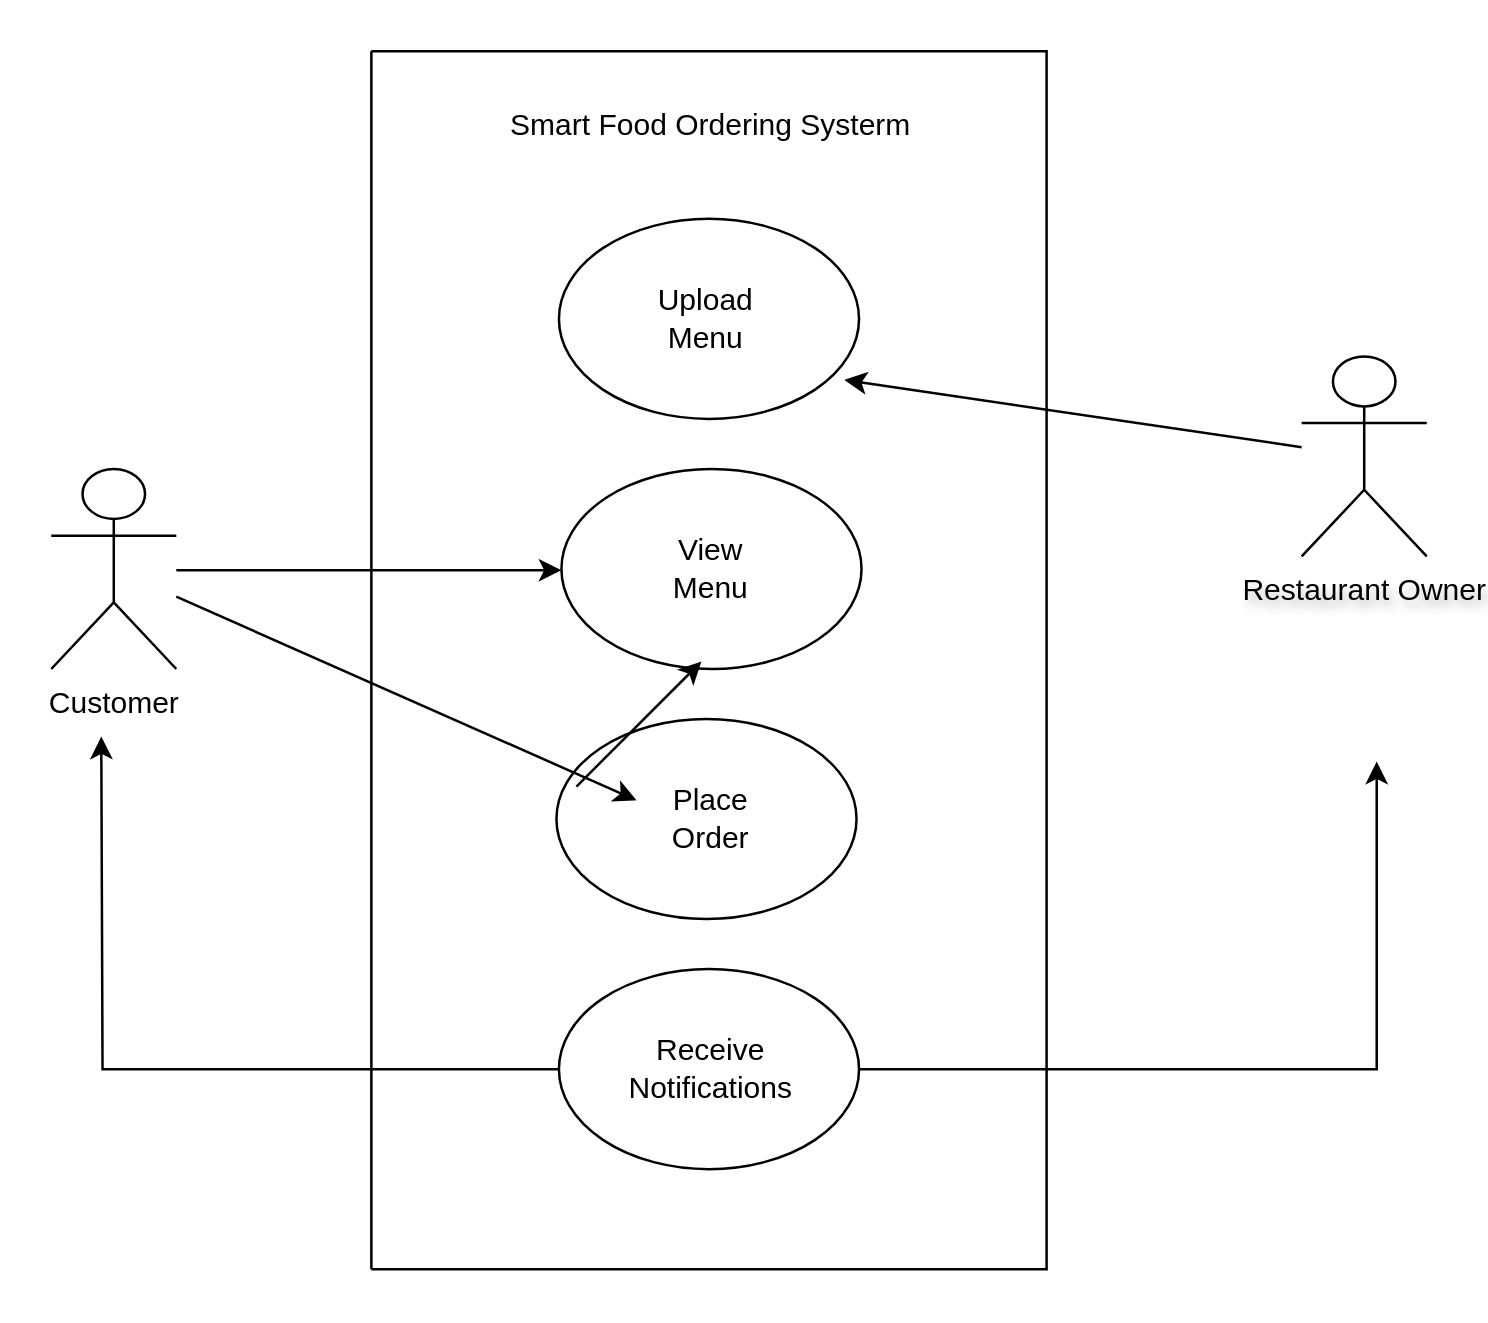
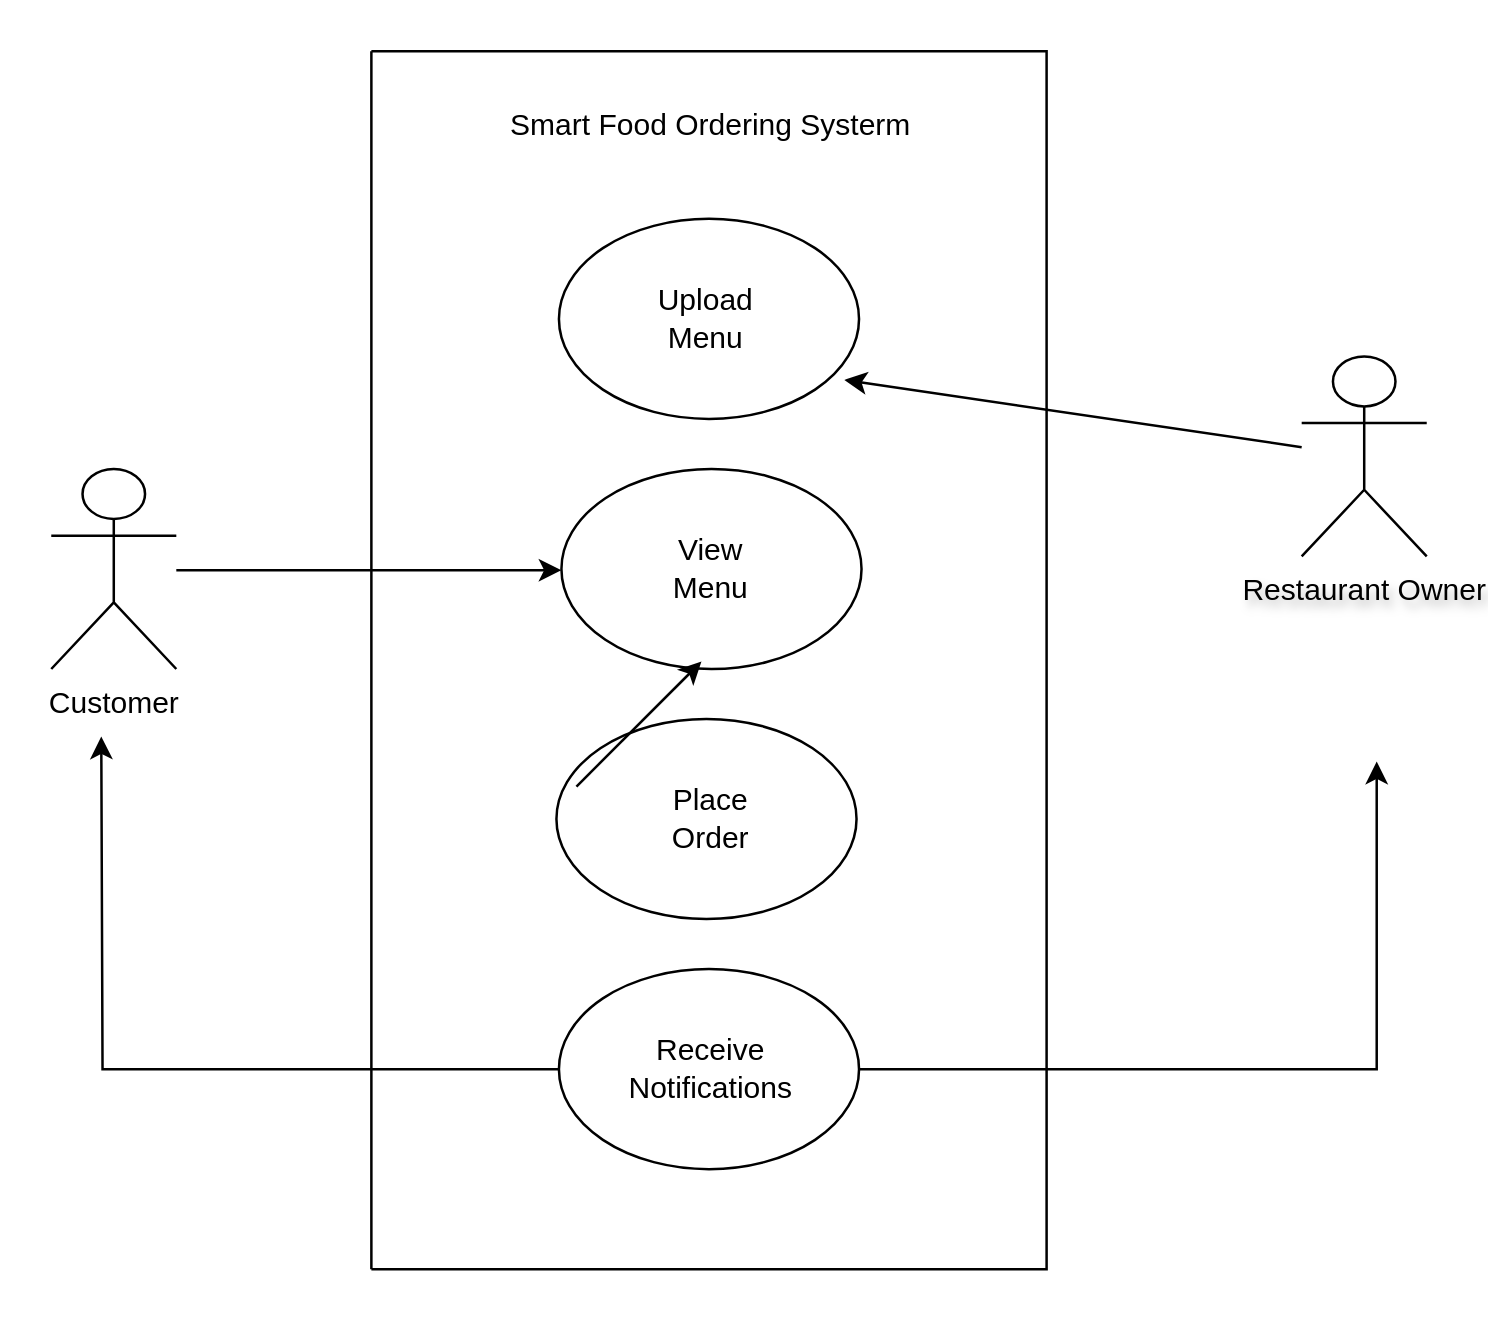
edge "Customer" -> "Place Order": removed
